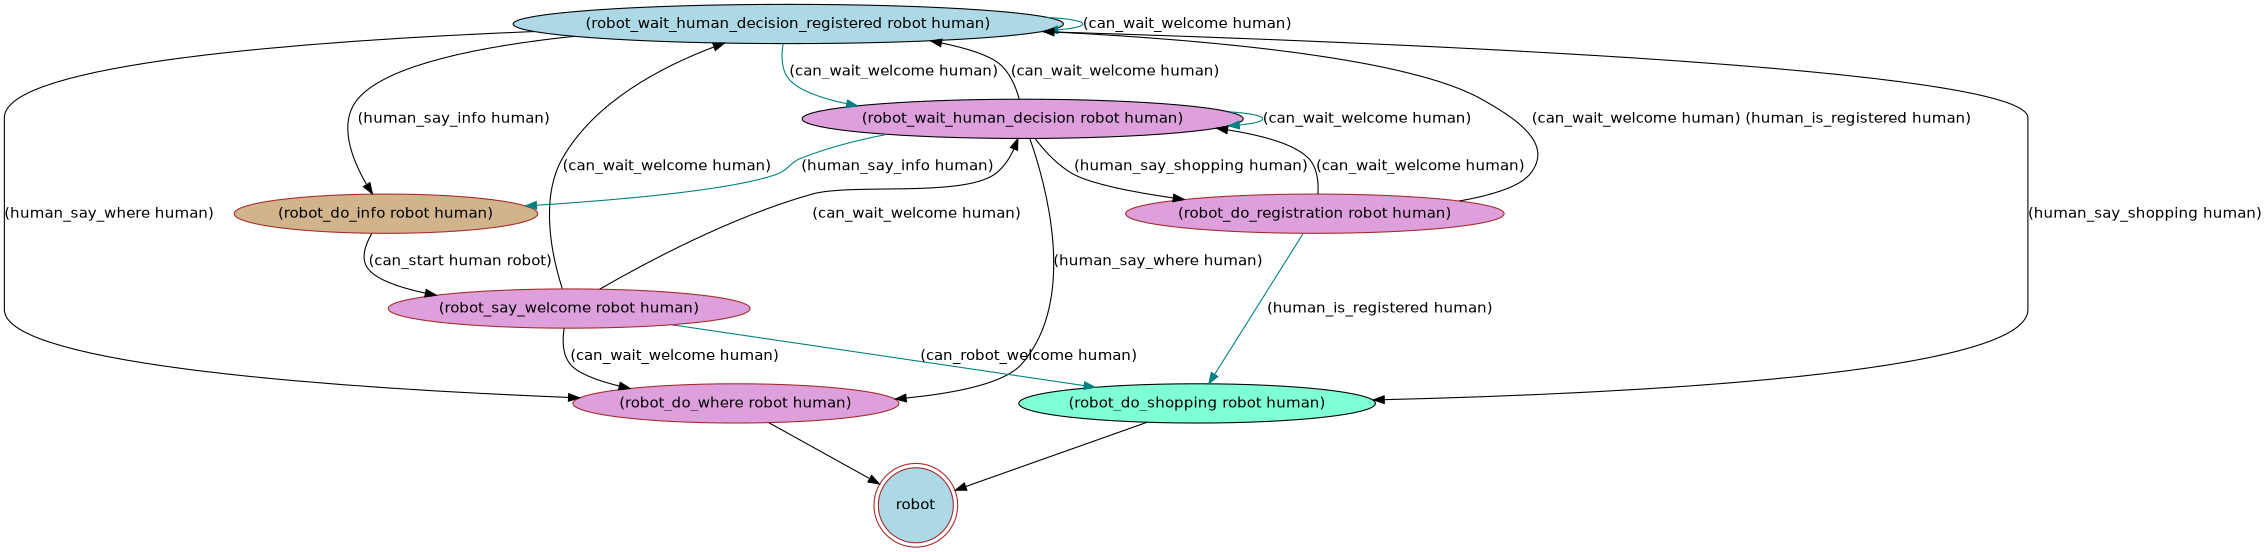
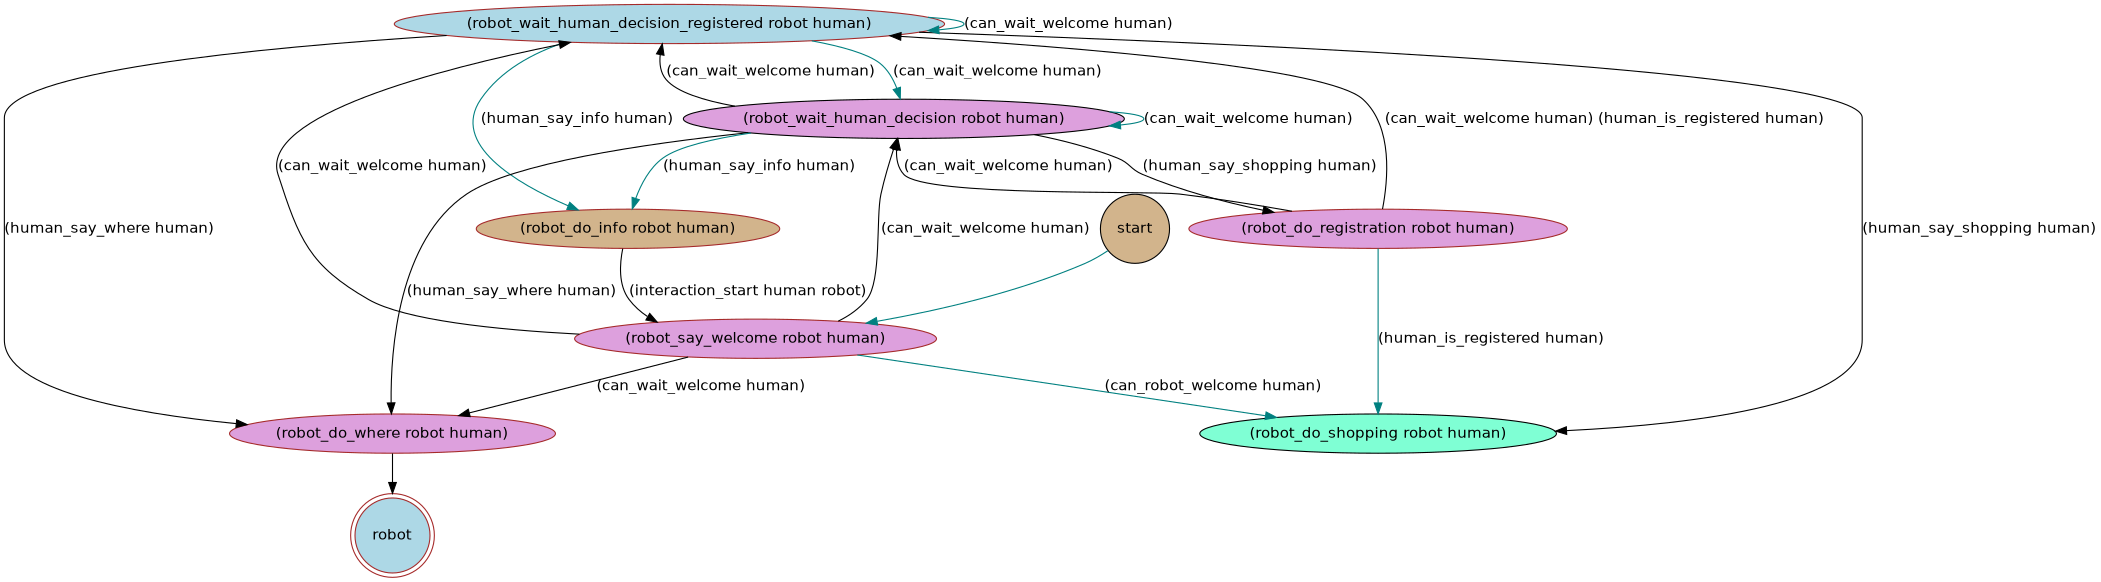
node "(robot_wait_human_decision_registered robot human)": color black -> brown
edge "(robot_wait_human_decision_registered robot human)" -> "(robot_do_info robot human)": color black -> teal
node "start": added
edge "(robot_do_info robot human)" -> "(robot_say_welcome robot human)": label "(can_start human robot)" -> "(interaction_start human robot)"
edge "(robot_do_shopping robot human)" -> "robot": removed
